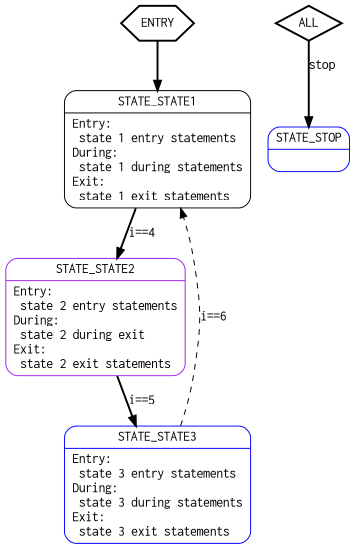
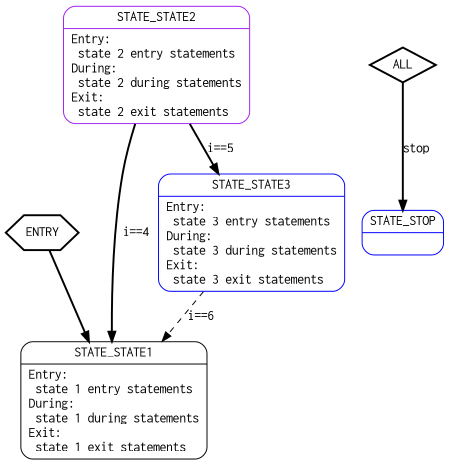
edge "STATE_STATE1" -> "STATE_STATE2": reversed
node "STATE_STATE2": text "state 2 during exit" -> "state 2 during statements"
